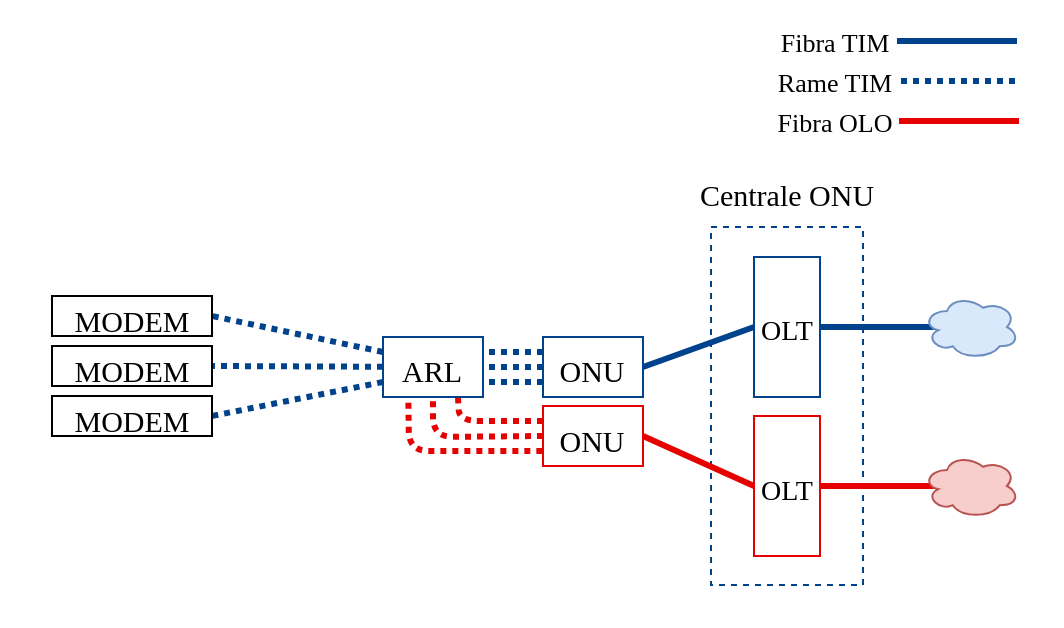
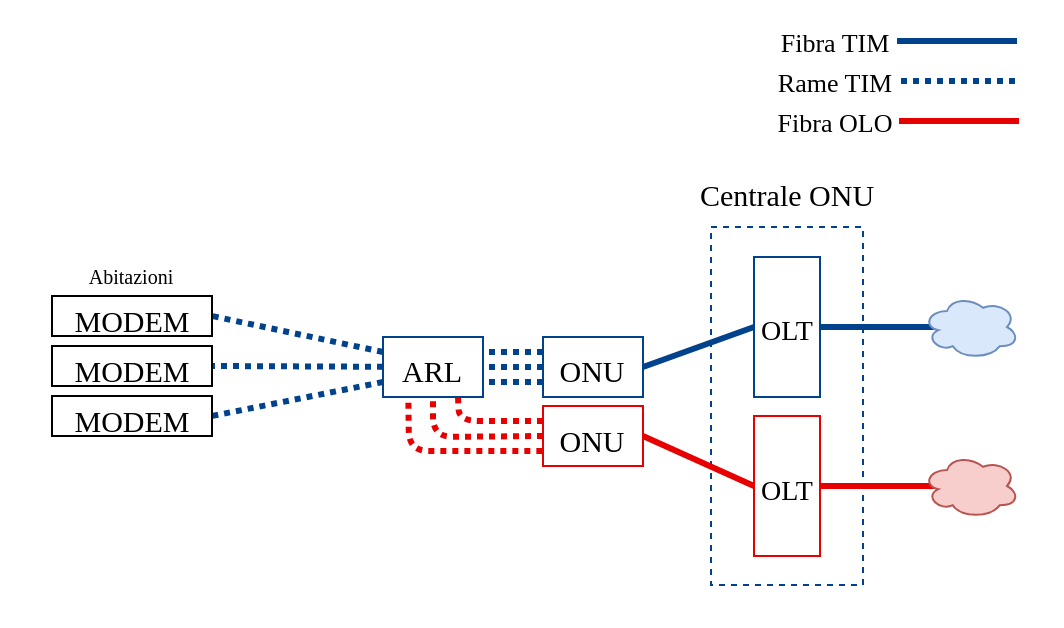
node "Abitazioni": added
